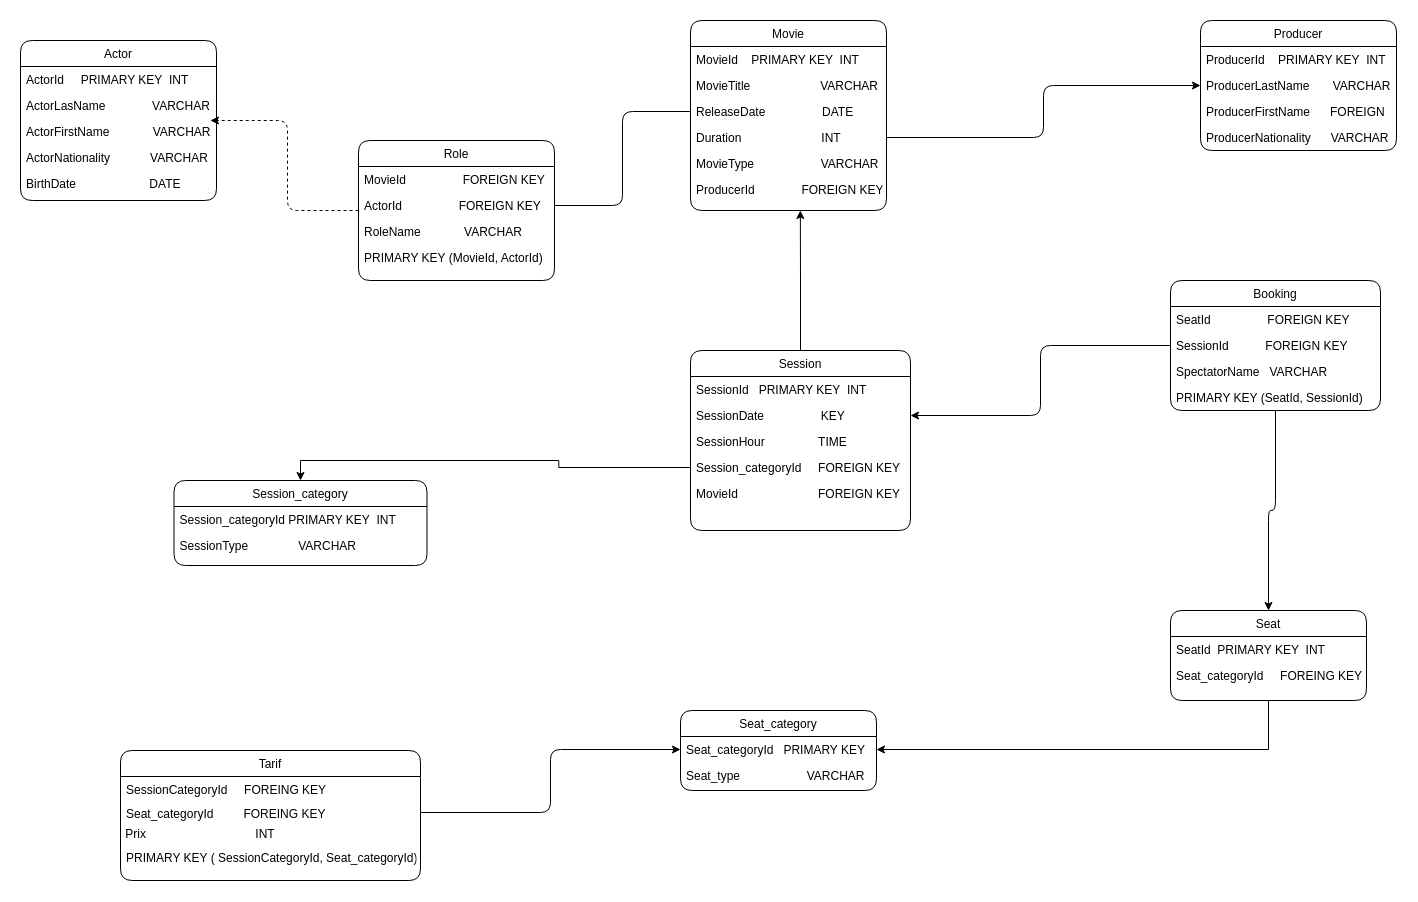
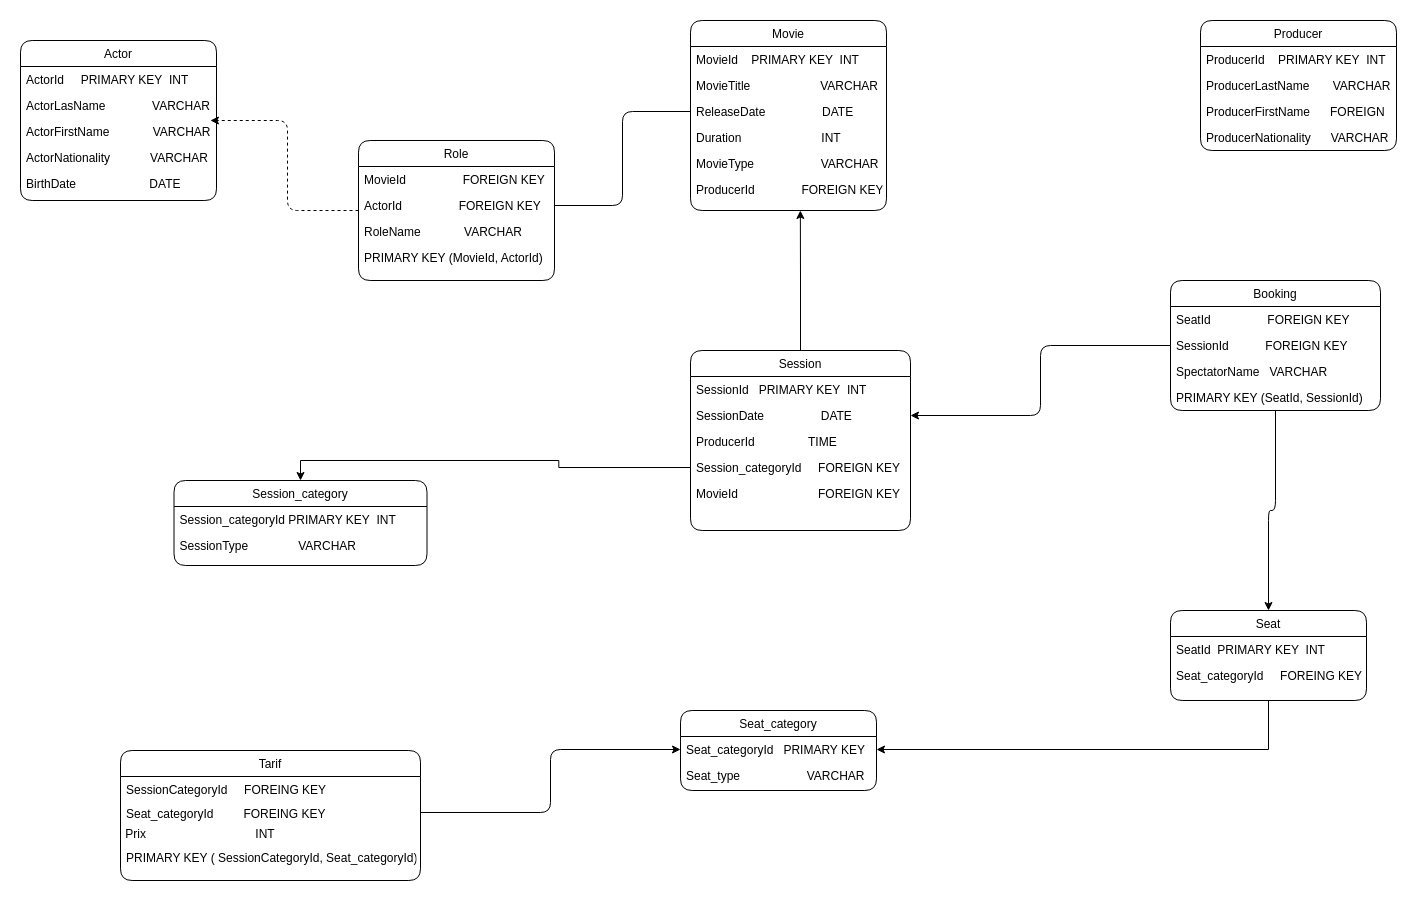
edge "Duration INT" -> "ProducerLastName VARCHAR": removed
node "SessionDate KEY": label "SessionDate KEY" -> "SessionDate DATE"
node "SessionHour TIME": label "SessionHour TIME" -> "ProducerId TIME"
